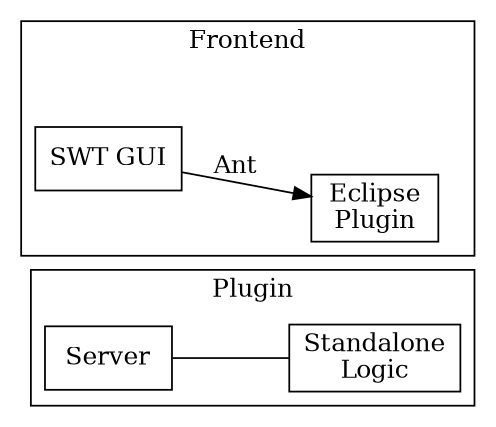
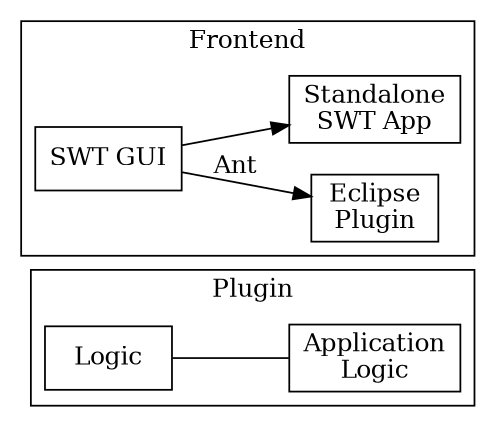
node "Standalone SWT App": added
node "Server": label "Server" -> "Logic"
node "Standalone Logic": label "Standalone Logic" -> "Application Logic"
